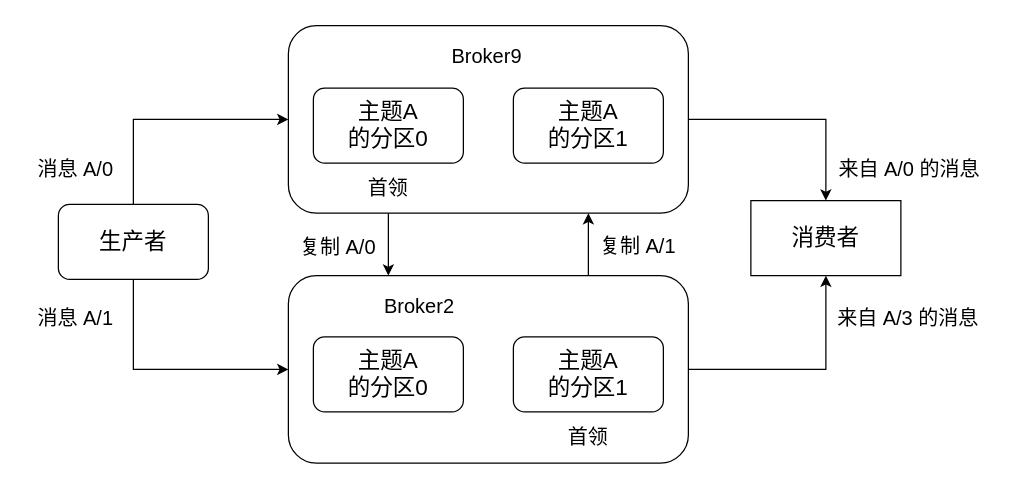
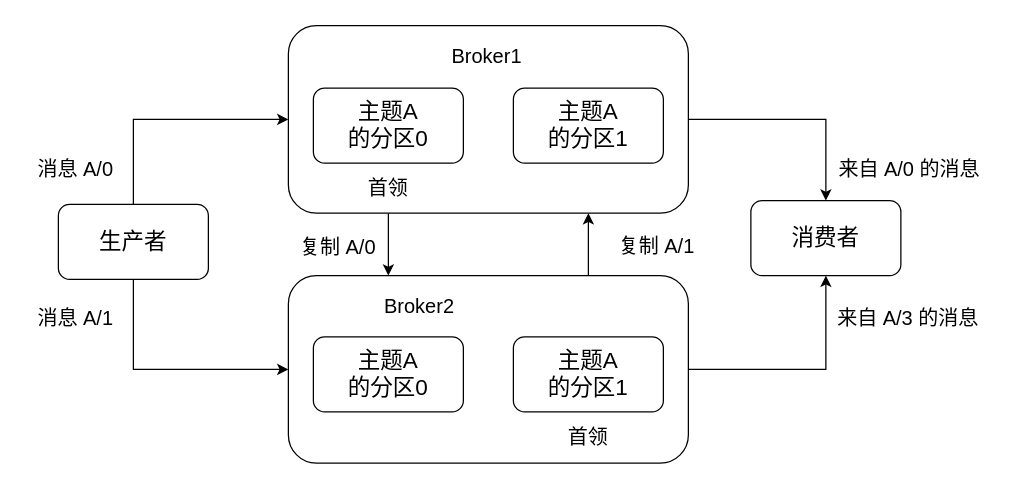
node "Broker9": label "Broker9" -> "Broker1"
node "消费者": shape rectangle -> rounded rectangle
node "复制 A/1": moved (638, 246) -> (657, 246)
